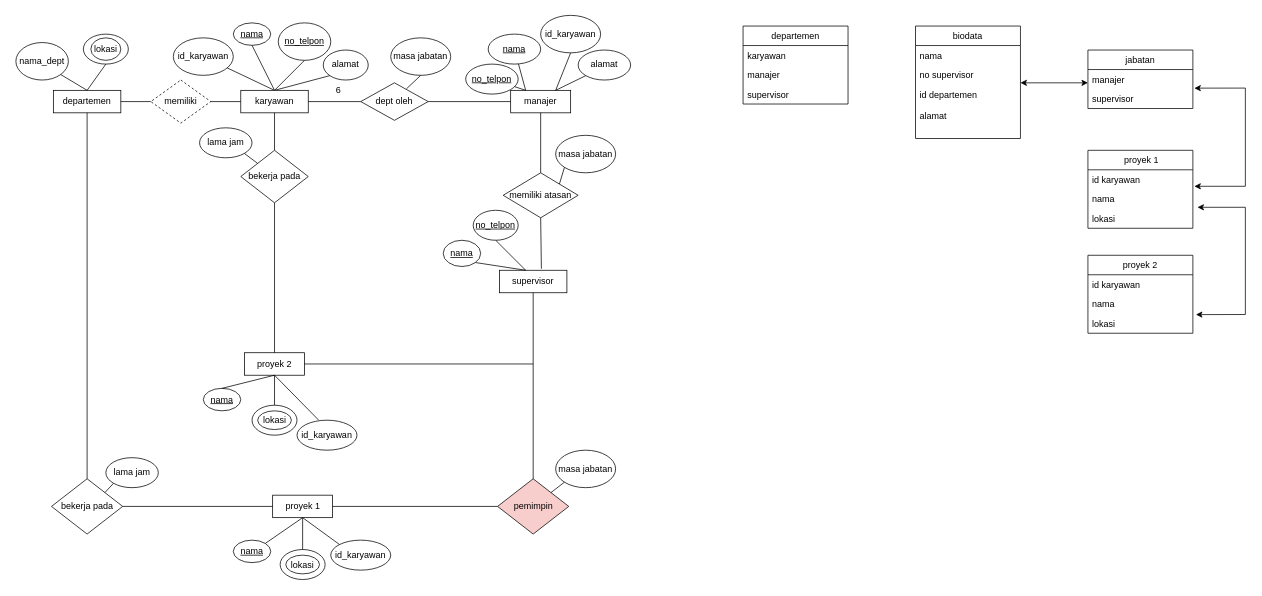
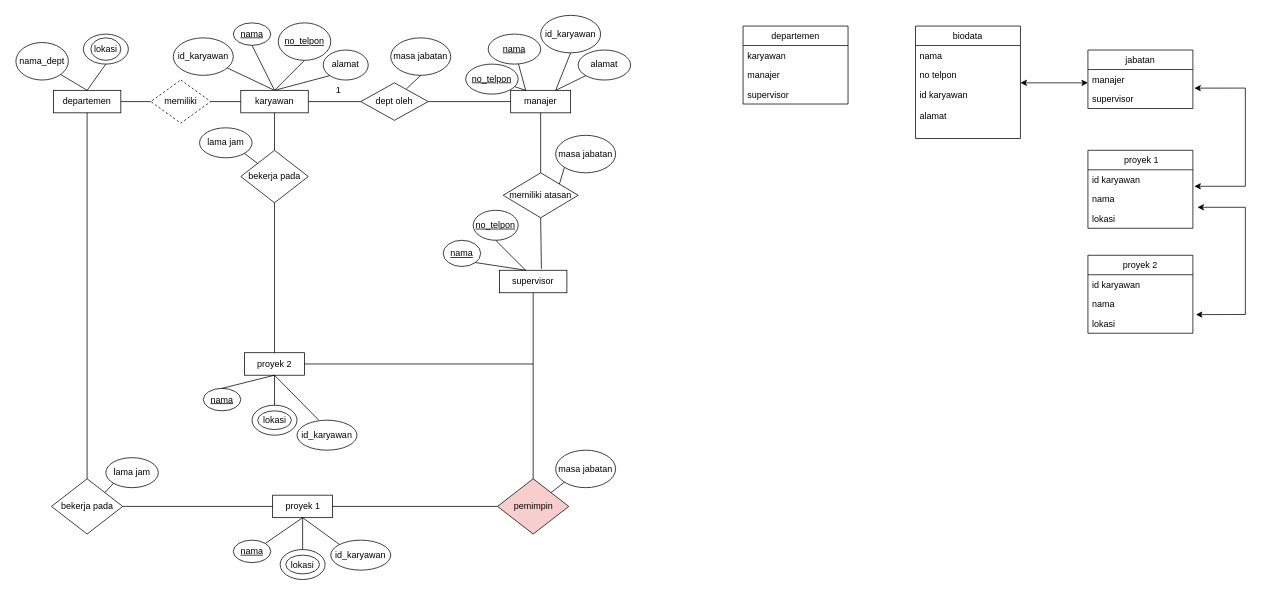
node "no supervisor": label "no supervisor" -> "no telpon"
node "6": label "6" -> "1"
node "id departemen alamat": label "id departemen alamat" -> "id karyawan alamat"
